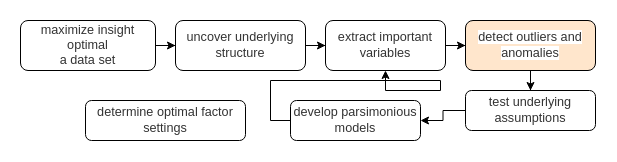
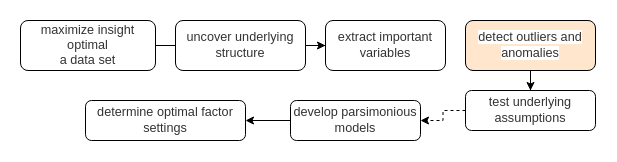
edge "maximize insight optimal a data set" -> "uncover underlying structure": arrowhead classic -> none
edge "extract important variables" -> "detect outliers and anomalies": removed
edge "develop parsimonious models" -> "extract important variables": now "develop parsimonious models" -> "determine optimal factor settings"
edge "test underlying assumptions" -> "develop parsimonious models": style solid -> dashed
